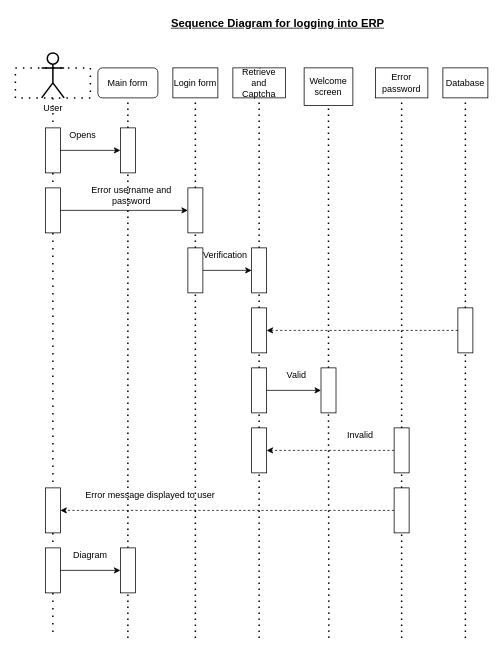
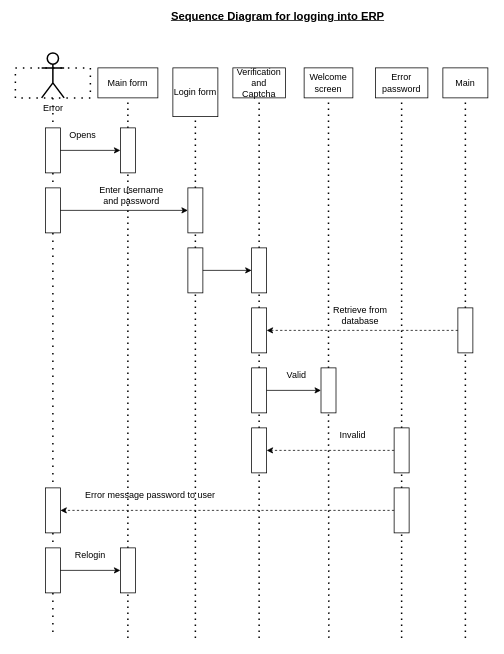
node "Sequence Diagram for logging into ERP": moved (278, 23) -> (278, 15)
node "Main form": shape rounded rectangle -> rectangle
node "Login form": size 45x30 -> 45x49
node "Retrieve and Captcha": label "Retrieve and Captcha" -> "Verification and Captcha"
node "Database": label "Database" -> "Main"
node "Welcome screen": size 49x38 -> 49x30
node "User": label "User" -> "Error"
node "Error username and password": label "Error username and password" -> "Enter username and password"
node "Verification": removed
node "Retrieve from database": added
node "Invalid": moved (360, 435) -> (353, 435)
node "Error message displayed to user": label "Error message displayed to user" -> "Error message password to user"
node "Diagram": label "Diagram" -> "Relogin"
